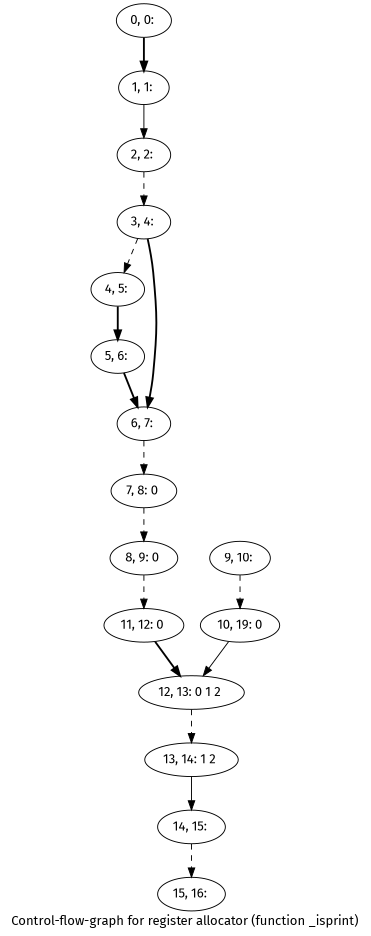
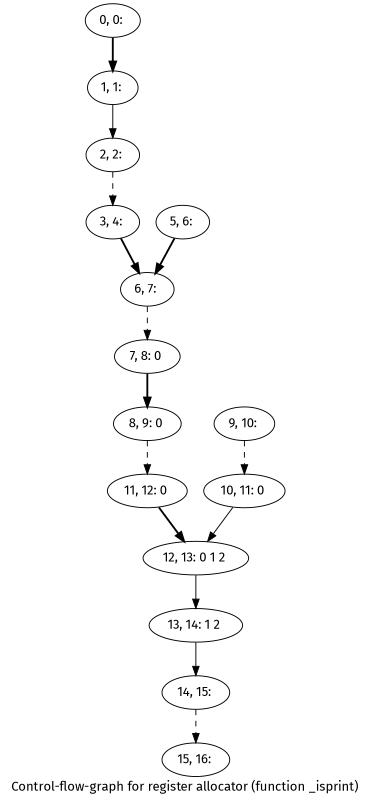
node "4, 5:": removed
edge "7, 8: 0" -> "8, 9: 0": style dashed -> bold
node "10, 19: 0": label "10, 19: 0" -> "10, 11: 0"
edge "12, 13: 0 1 2" -> "13, 14: 1 2": style dashed -> solid
